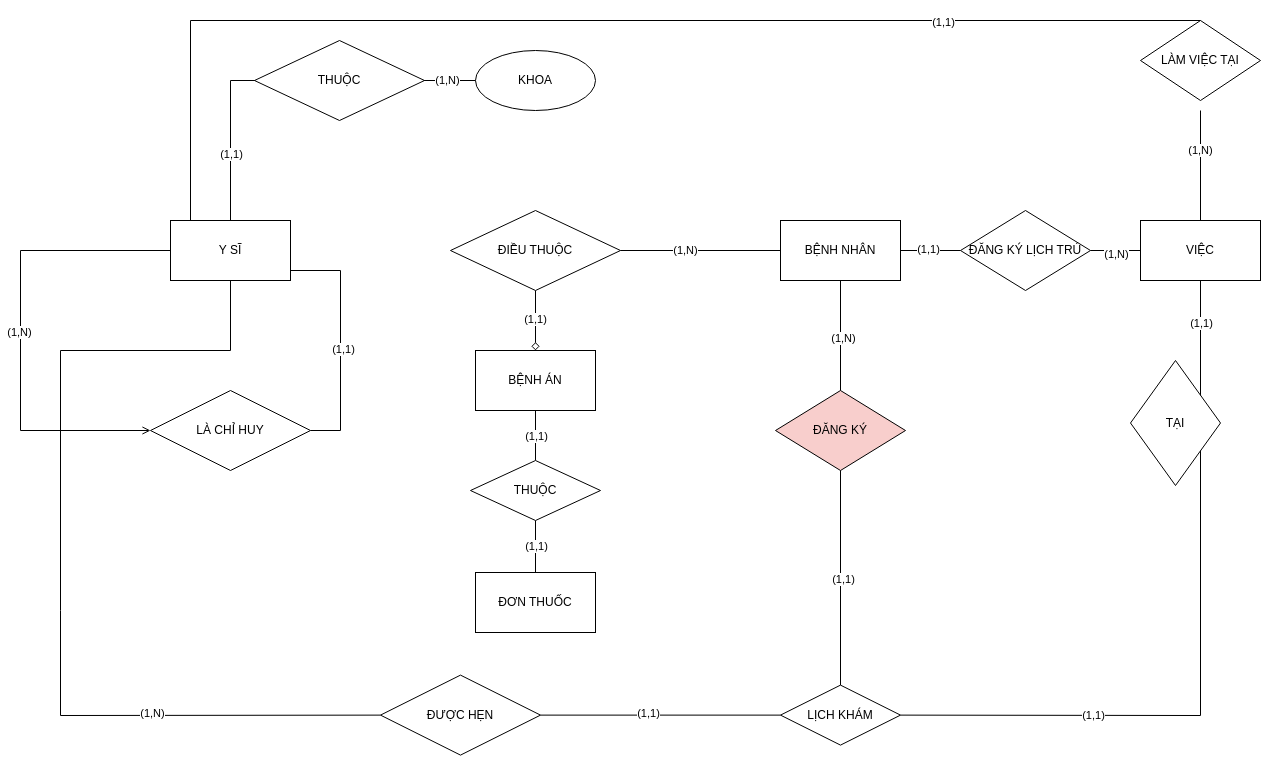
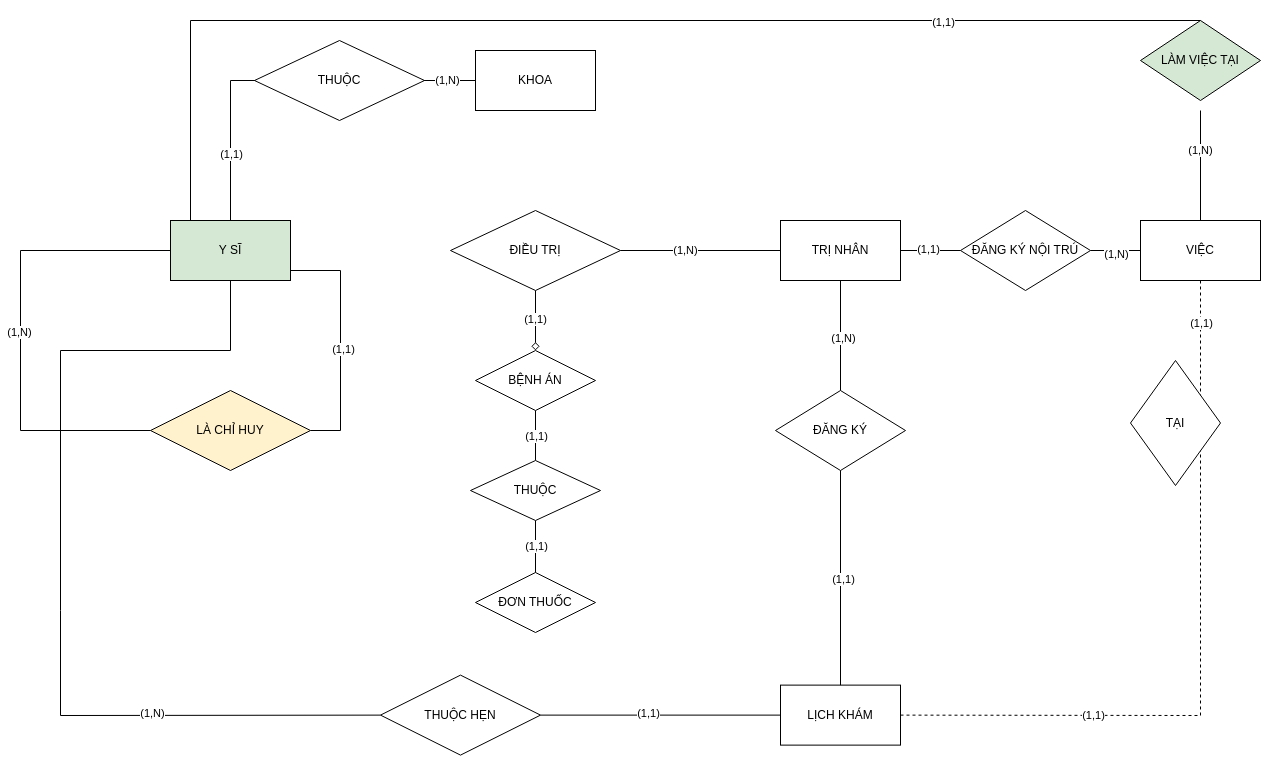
node "LÀM VIỆC TẠI": fillcolor #ffffff -> #d5e8d4
node "KHOA": shape ellipse -> rectangle
node "Y SĨ": fillcolor #ffffff -> #d5e8d4
node "ĐIỀU THUỘC": label "ĐIỀU THUỘC" -> "ĐIỀU TRỊ"
node "BỆNH NHÂN": label "BỆNH NHÂN" -> "TRỊ NHÂN"
node "ĐĂNG KÝ LỊCH TRÚ": label "ĐĂNG KÝ LỊCH TRÚ" -> "ĐĂNG KÝ NỘI TRÚ"
node "BỆNH ÁN": shape rectangle -> diamond
edge "Y SĨ" -> "LÀ CHỈ HUY": arrowhead open -> none
node "LÀ CHỈ HUY": fillcolor #ffffff -> #fff2cc
node "ĐĂNG KÝ": fillcolor #f8cecc -> #ffffff
node "ĐƠN THUỐC": shape rectangle -> diamond
edge "VIỆC" -- "LỊCH KHÁM": style solid -> dashed
node "LỊCH KHÁM": shape diamond -> rectangle
node "ĐƯỢC HẸN": label "ĐƯỢC HẸN" -> "THUỘC HẸN"
